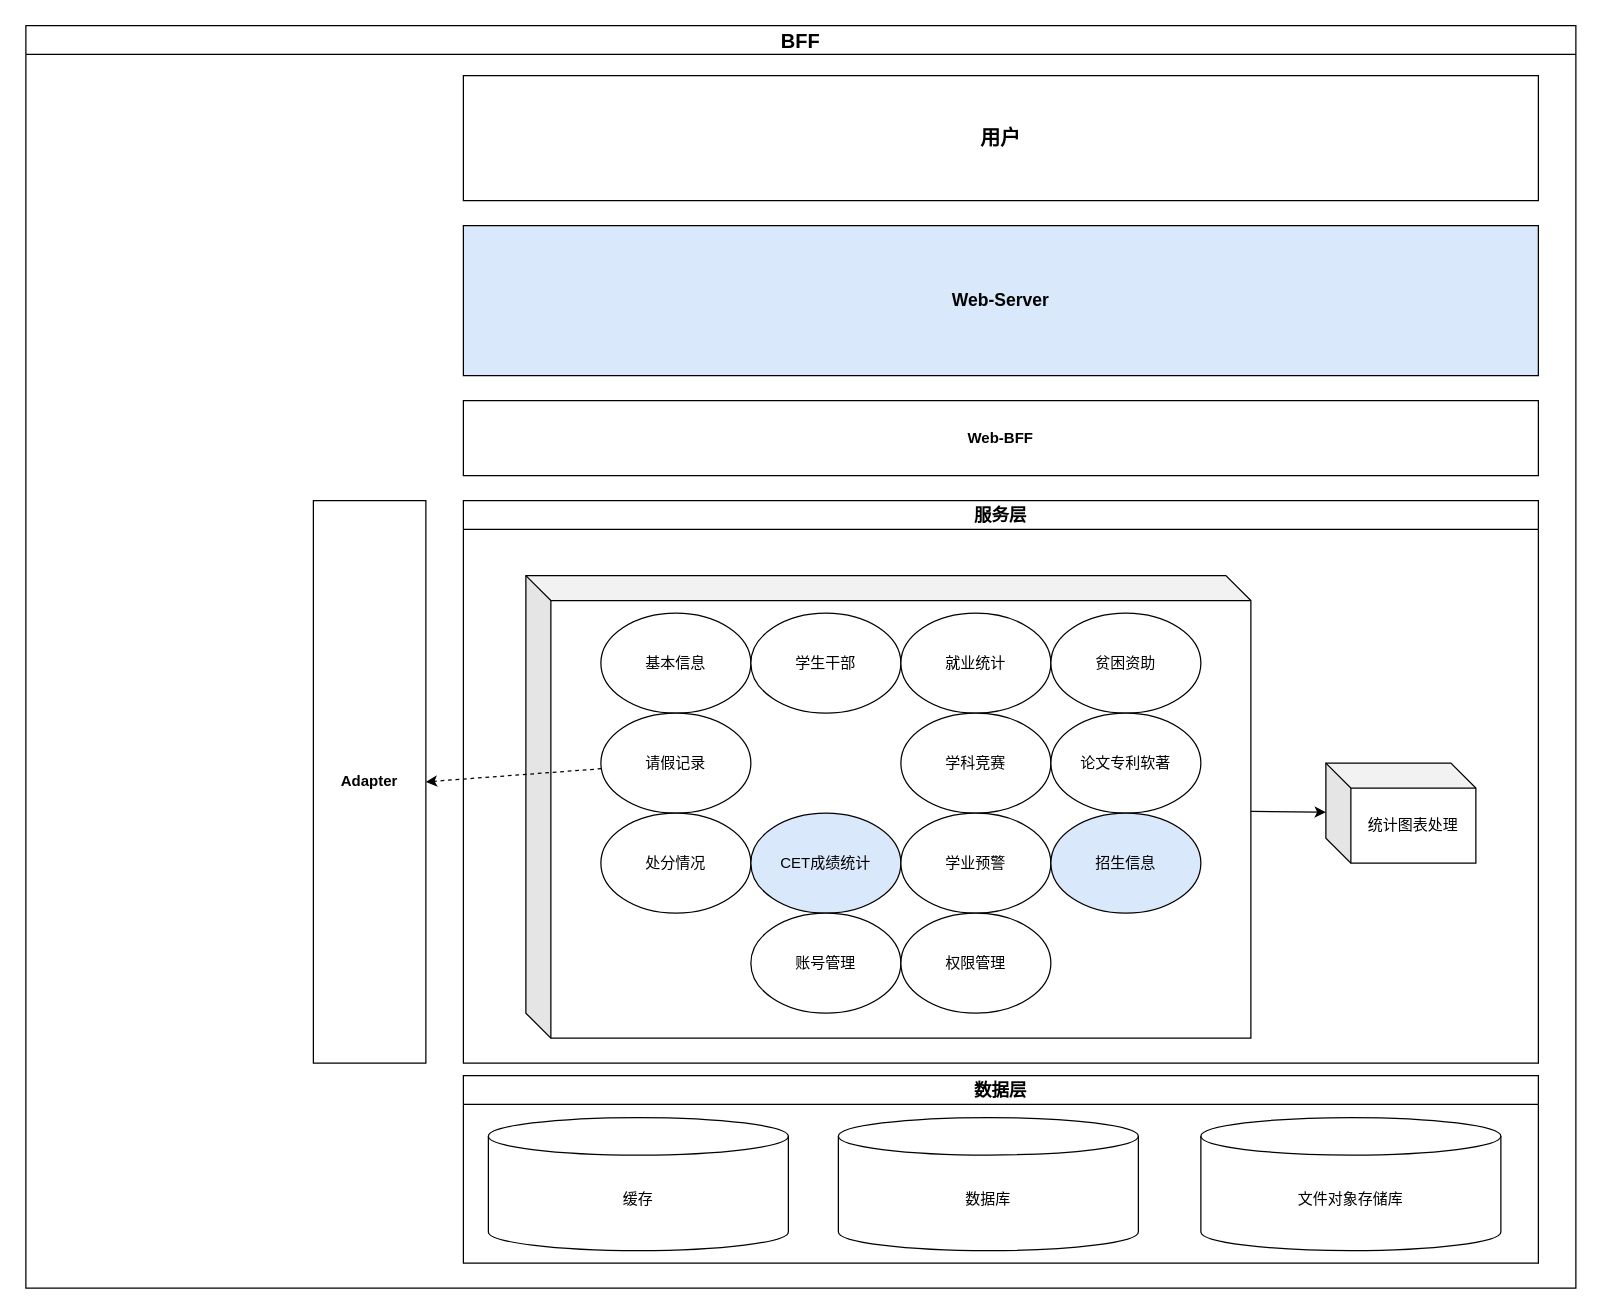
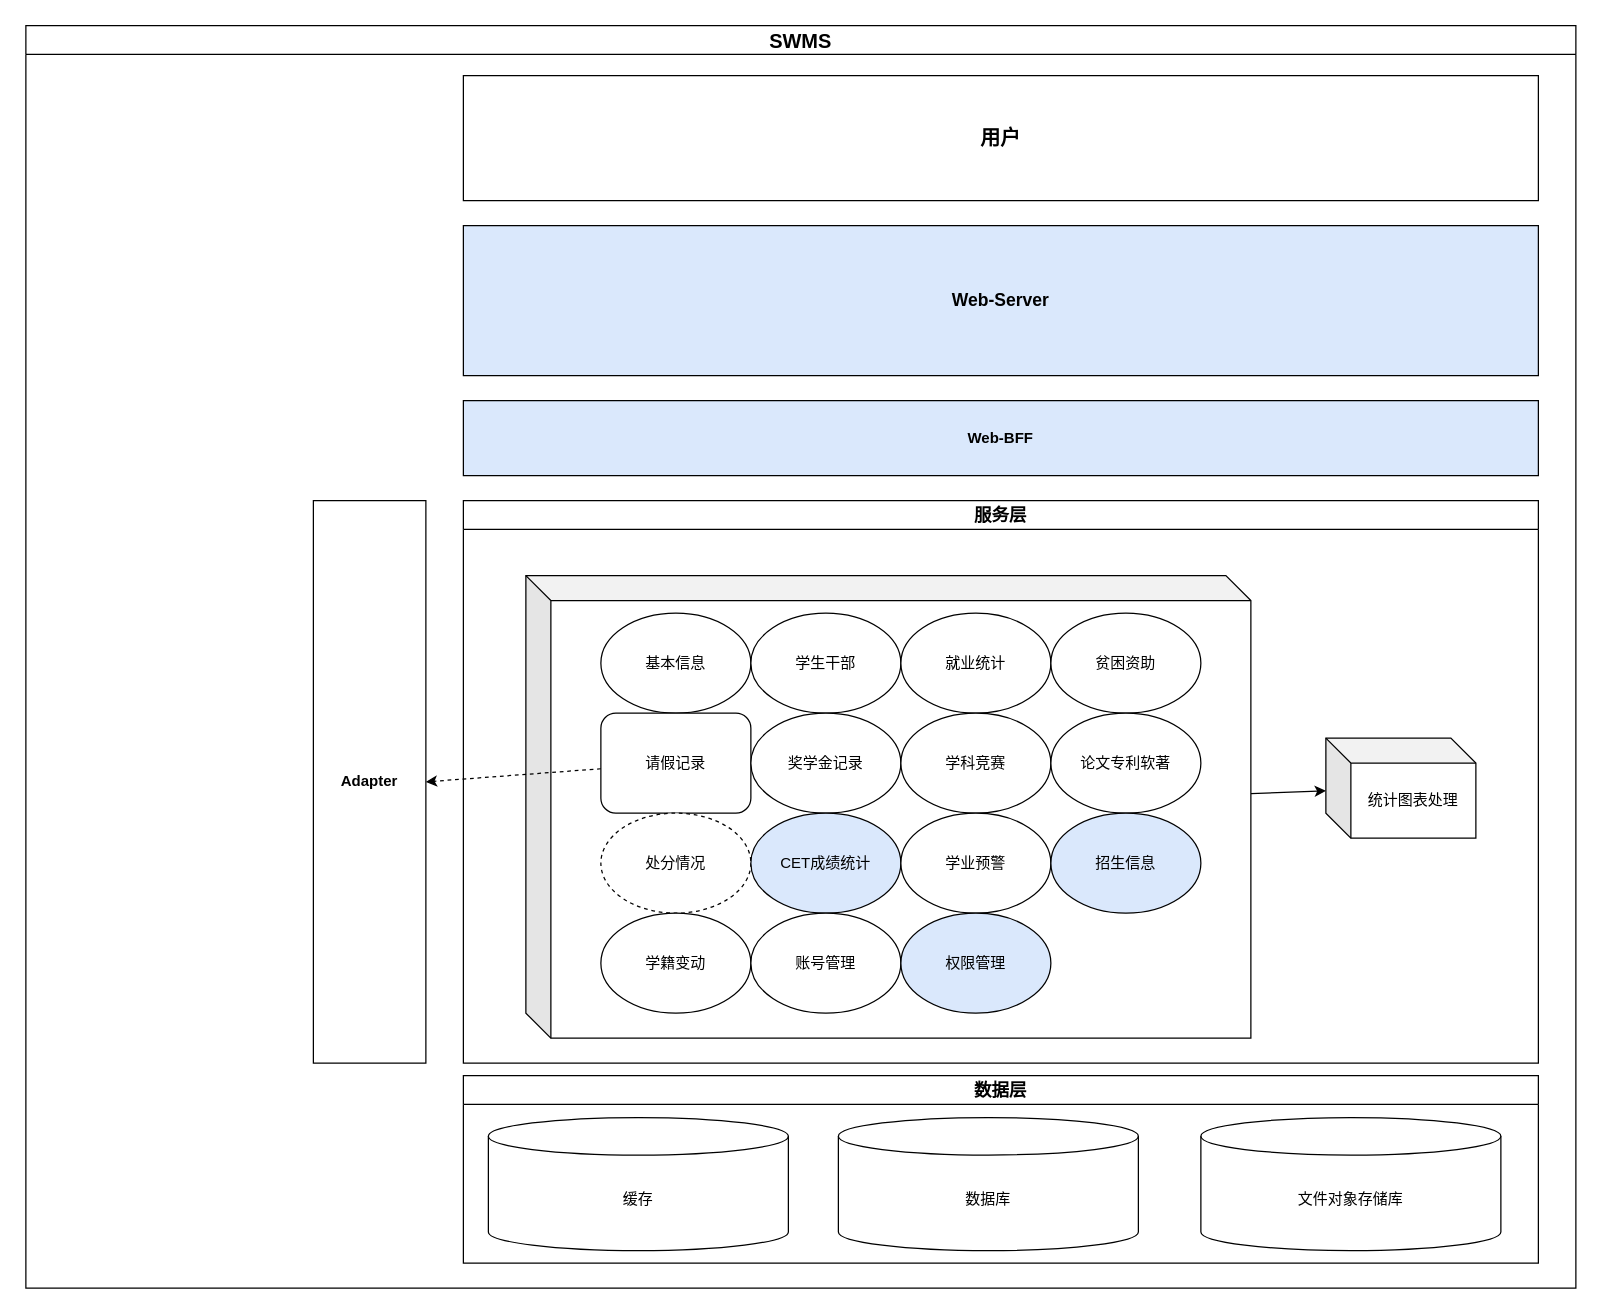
node "BFF": label "BFF" -> "SWMS"
node "Web-BFF": fillcolor #ffffff -> #dae8fc
node "请假记录": shape ellipse -> rounded rectangle
node "奖学金记录": added
node "统计图表处理": moved (1401, 813) -> (1401, 788)
node "处分情况": style solid -> dashed
node "学籍变动": added
node "权限管理": fillcolor #ffffff -> #dae8fc
